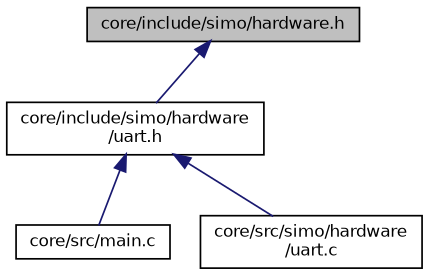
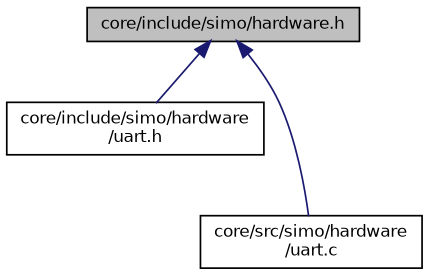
edge "core/src/simo/hardware /uart.c" -> "core/include/simo/hardware /uart.h": now "core/src/simo/hardware /uart.c" -> "core/include/simo/hardware.h"
node "core/src/main.c": removed
